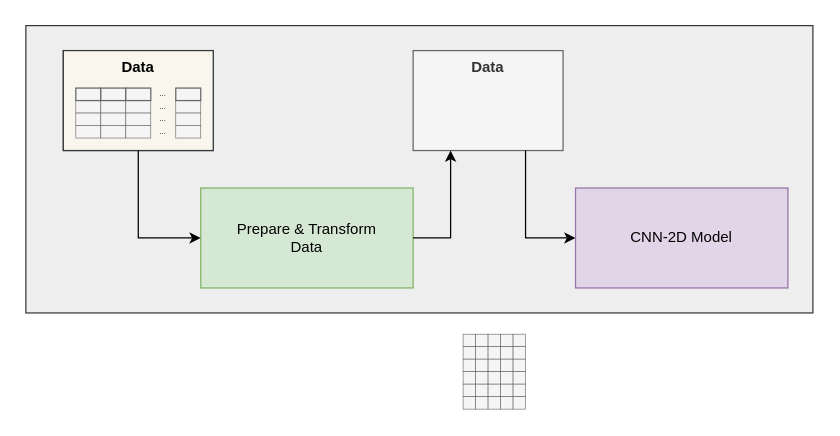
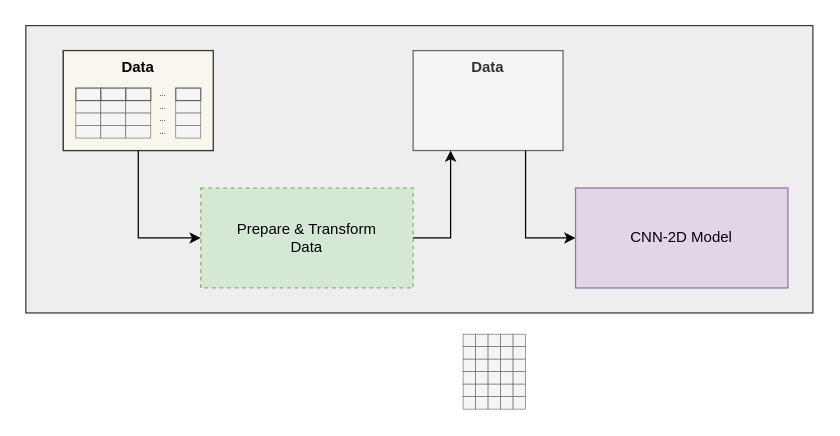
node "Prepare & Transform Data": style solid -> dashed
